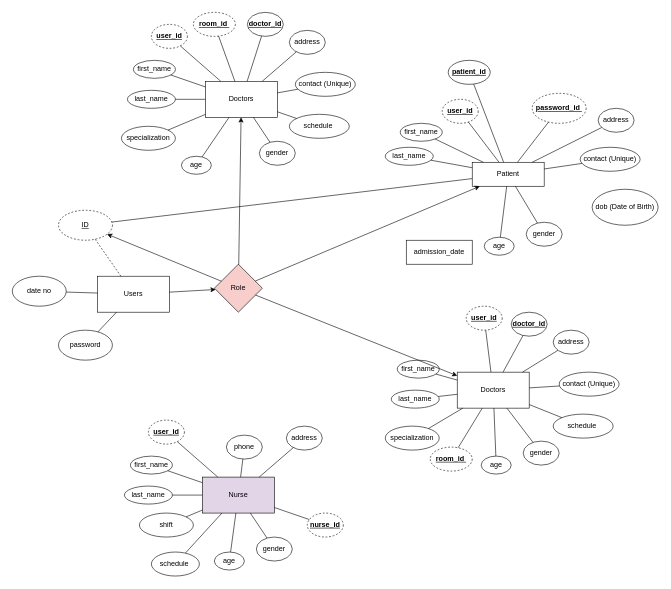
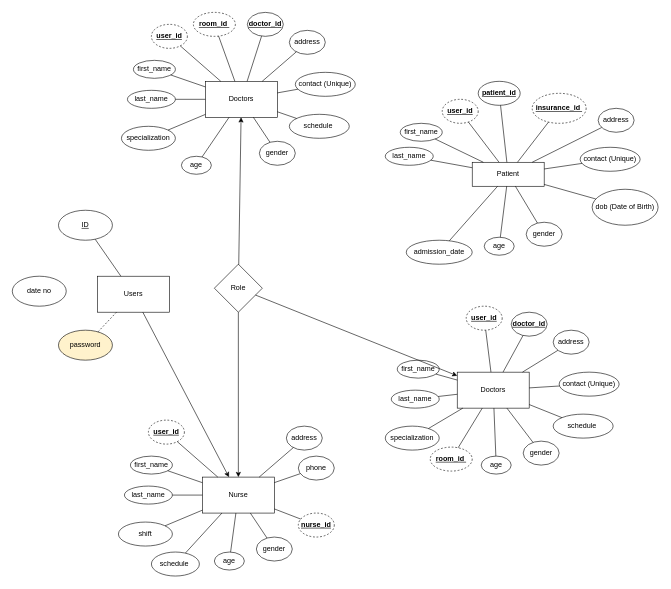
node "patient_id": moved (470, 72) -> (500, 93)
node "password_id": label "password_id" -> "insurance_id"
edge "Patient" -- "ID": now "Patient" -- "dob (Date of Birth)"
edge "Patient" -- "admission_date": added
node "ID": style dashed -> solid
edge "Role" -> "Patient": removed
node "admission_date": shape rectangle -> ellipse
edge "ID" -- "Users": style dashed -> solid
edge "Role" -> "ID": now "Role" -> "Nurse"
node "Role": fillcolor #f8cecc -> #ffffff
edge "Users" -> "Role": now "Users" -> "Nurse"
edge "date no" -- "Users": removed
edge "Users" -- "password": style solid -> dashed
node "password": fillcolor #ffffff -> #fff2cc
node "phone": moved (245, 447) -> (317, 468)
node "Nurse": fillcolor #e1d5e7 -> #ffffff
node "shift": moved (167, 525) -> (146, 534)
node "nurse_id": moved (326, 525) -> (317, 525)
